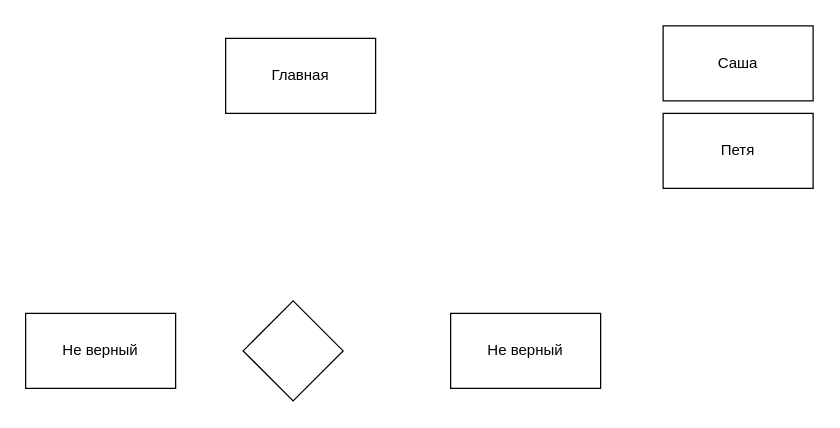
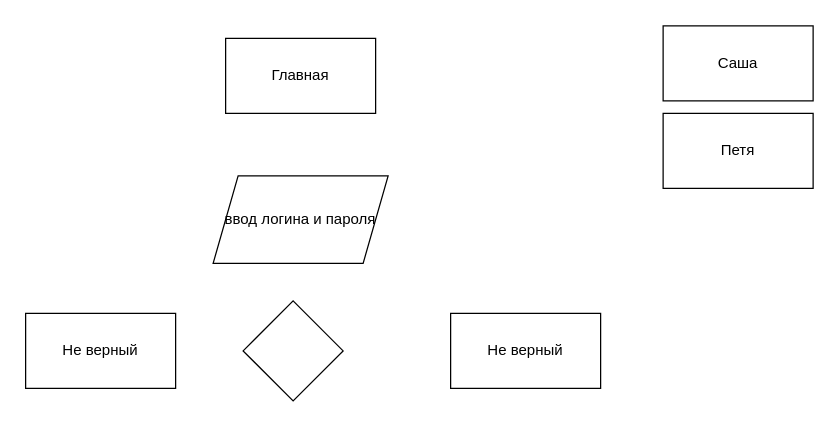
node "ввод логина и пароля": added
